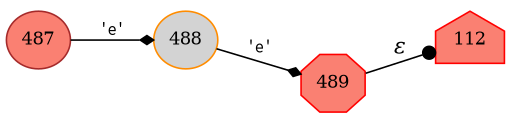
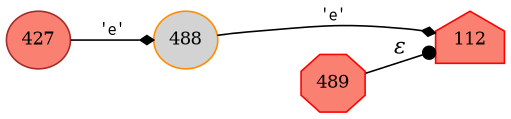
node "487": label "487" -> "427"
edge "488" -> "489": now "488" -> "112"
